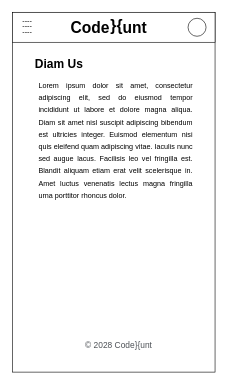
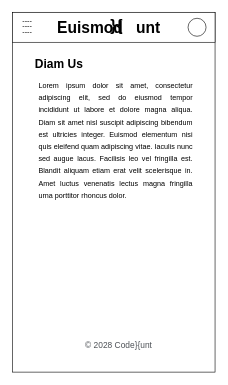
node "Code unt": label "Code unt" -> "Euismod unt"
